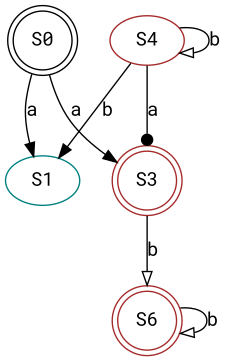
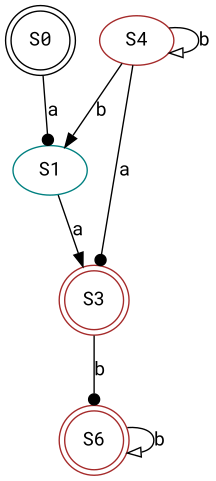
edge "S0" -> "S1": arrowhead normal -> dot
edge "S0" -> "S3": now "S1" -> "S3"
edge "S3" -> "S6": arrowhead onormal -> dot
